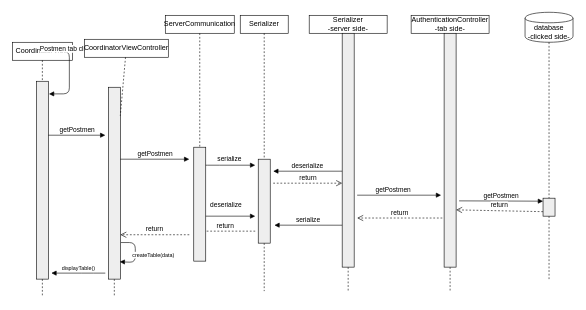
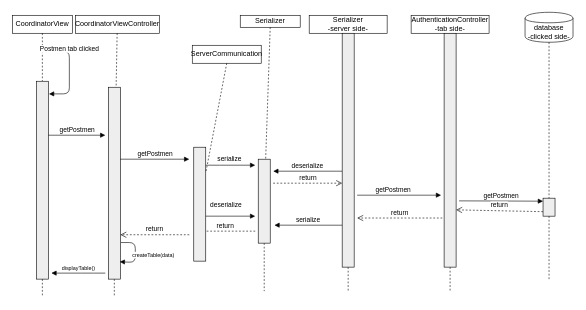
node "ServerCommunication": moved (200, 24) -> (227, 54)
node "Serializer": size 48x18 -> 60x12
node "CoordinatorViewController": moved (126, 48) -> (117, 24)
node "CoordinatorView": moved (42, 51) -> (42, 24)
